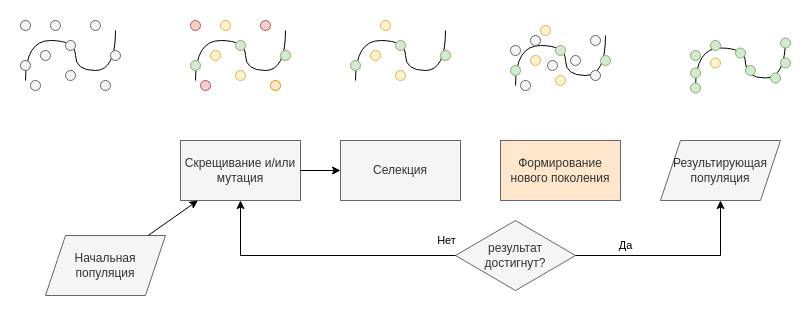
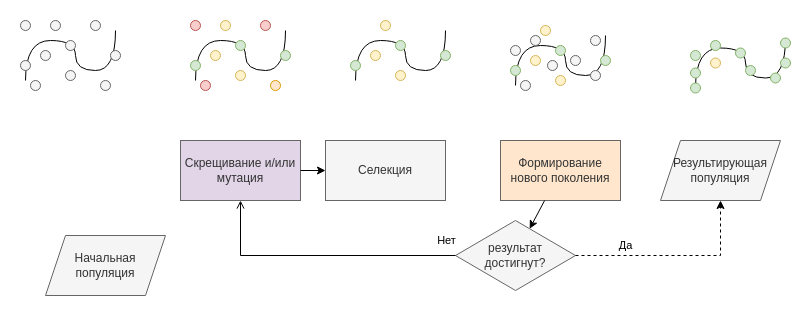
node "Скрещивание и/или мутация": fillcolor #f5f5f5 -> #e1d5e7
node "Селекция": moved (401, 171) -> (386, 171)
edge "результат достигнут?" -> "Скрещивание и/или мутация": arrowhead classic -> open
edge "Формирование нового поколения" -> "результат достигнут?": added
edge "Начальная популяция" -> "Скрещивание и/или мутация": removed
edge "результат достигнут?" -> "Результирующая популяция": style solid -> dashed
